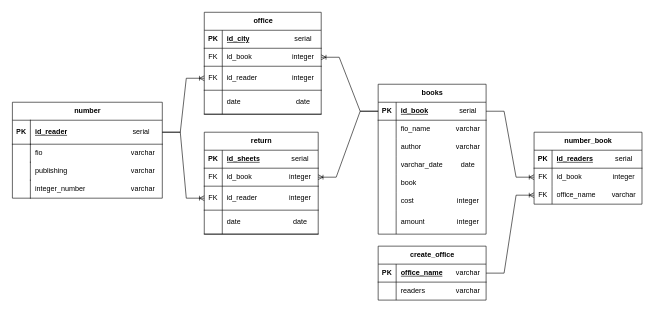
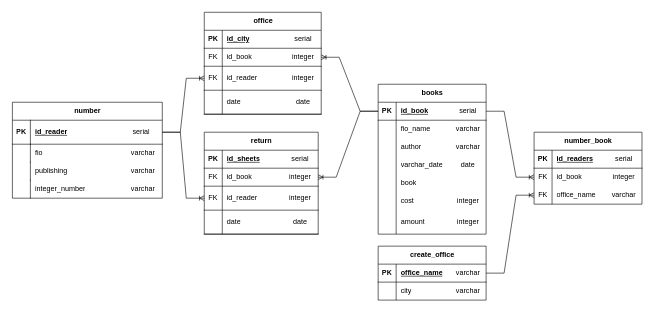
node "readers": label "readers" -> "city"
